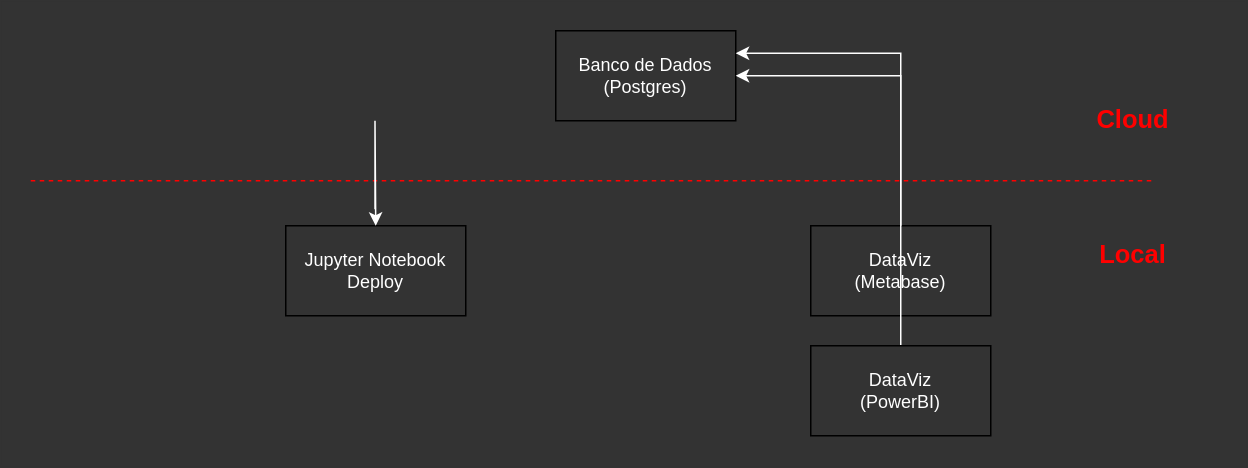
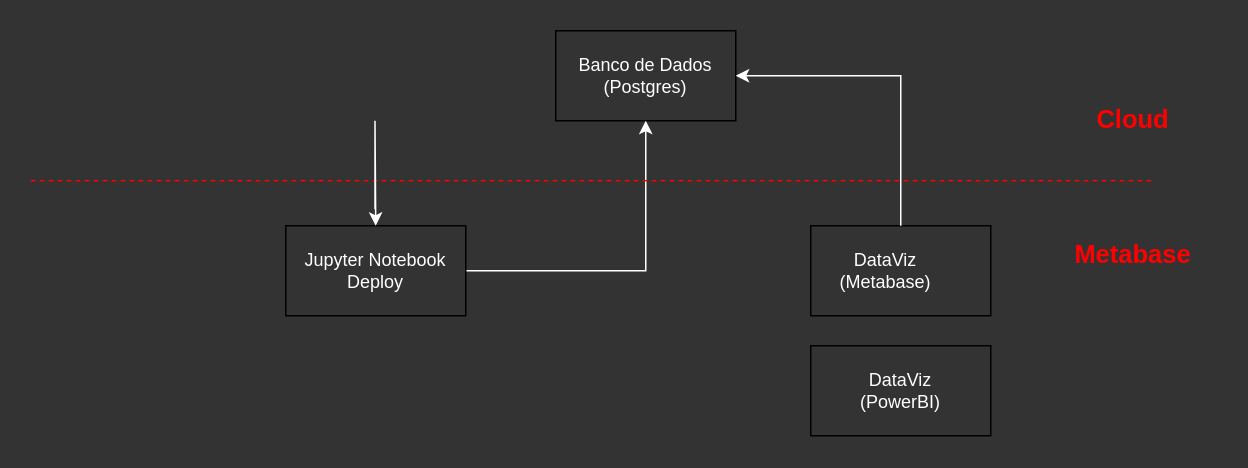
edge "DataViz (PowerBI)" -> "Banco de Dados (Postgres)": removed
node "Local": label "Local" -> "Metabase"
edge "Jupyter Notebook Deploy" -> "Banco de Dados (Postgres)": added
node "DataViz (Metabase)": moved (901, 271) -> (886, 271)
